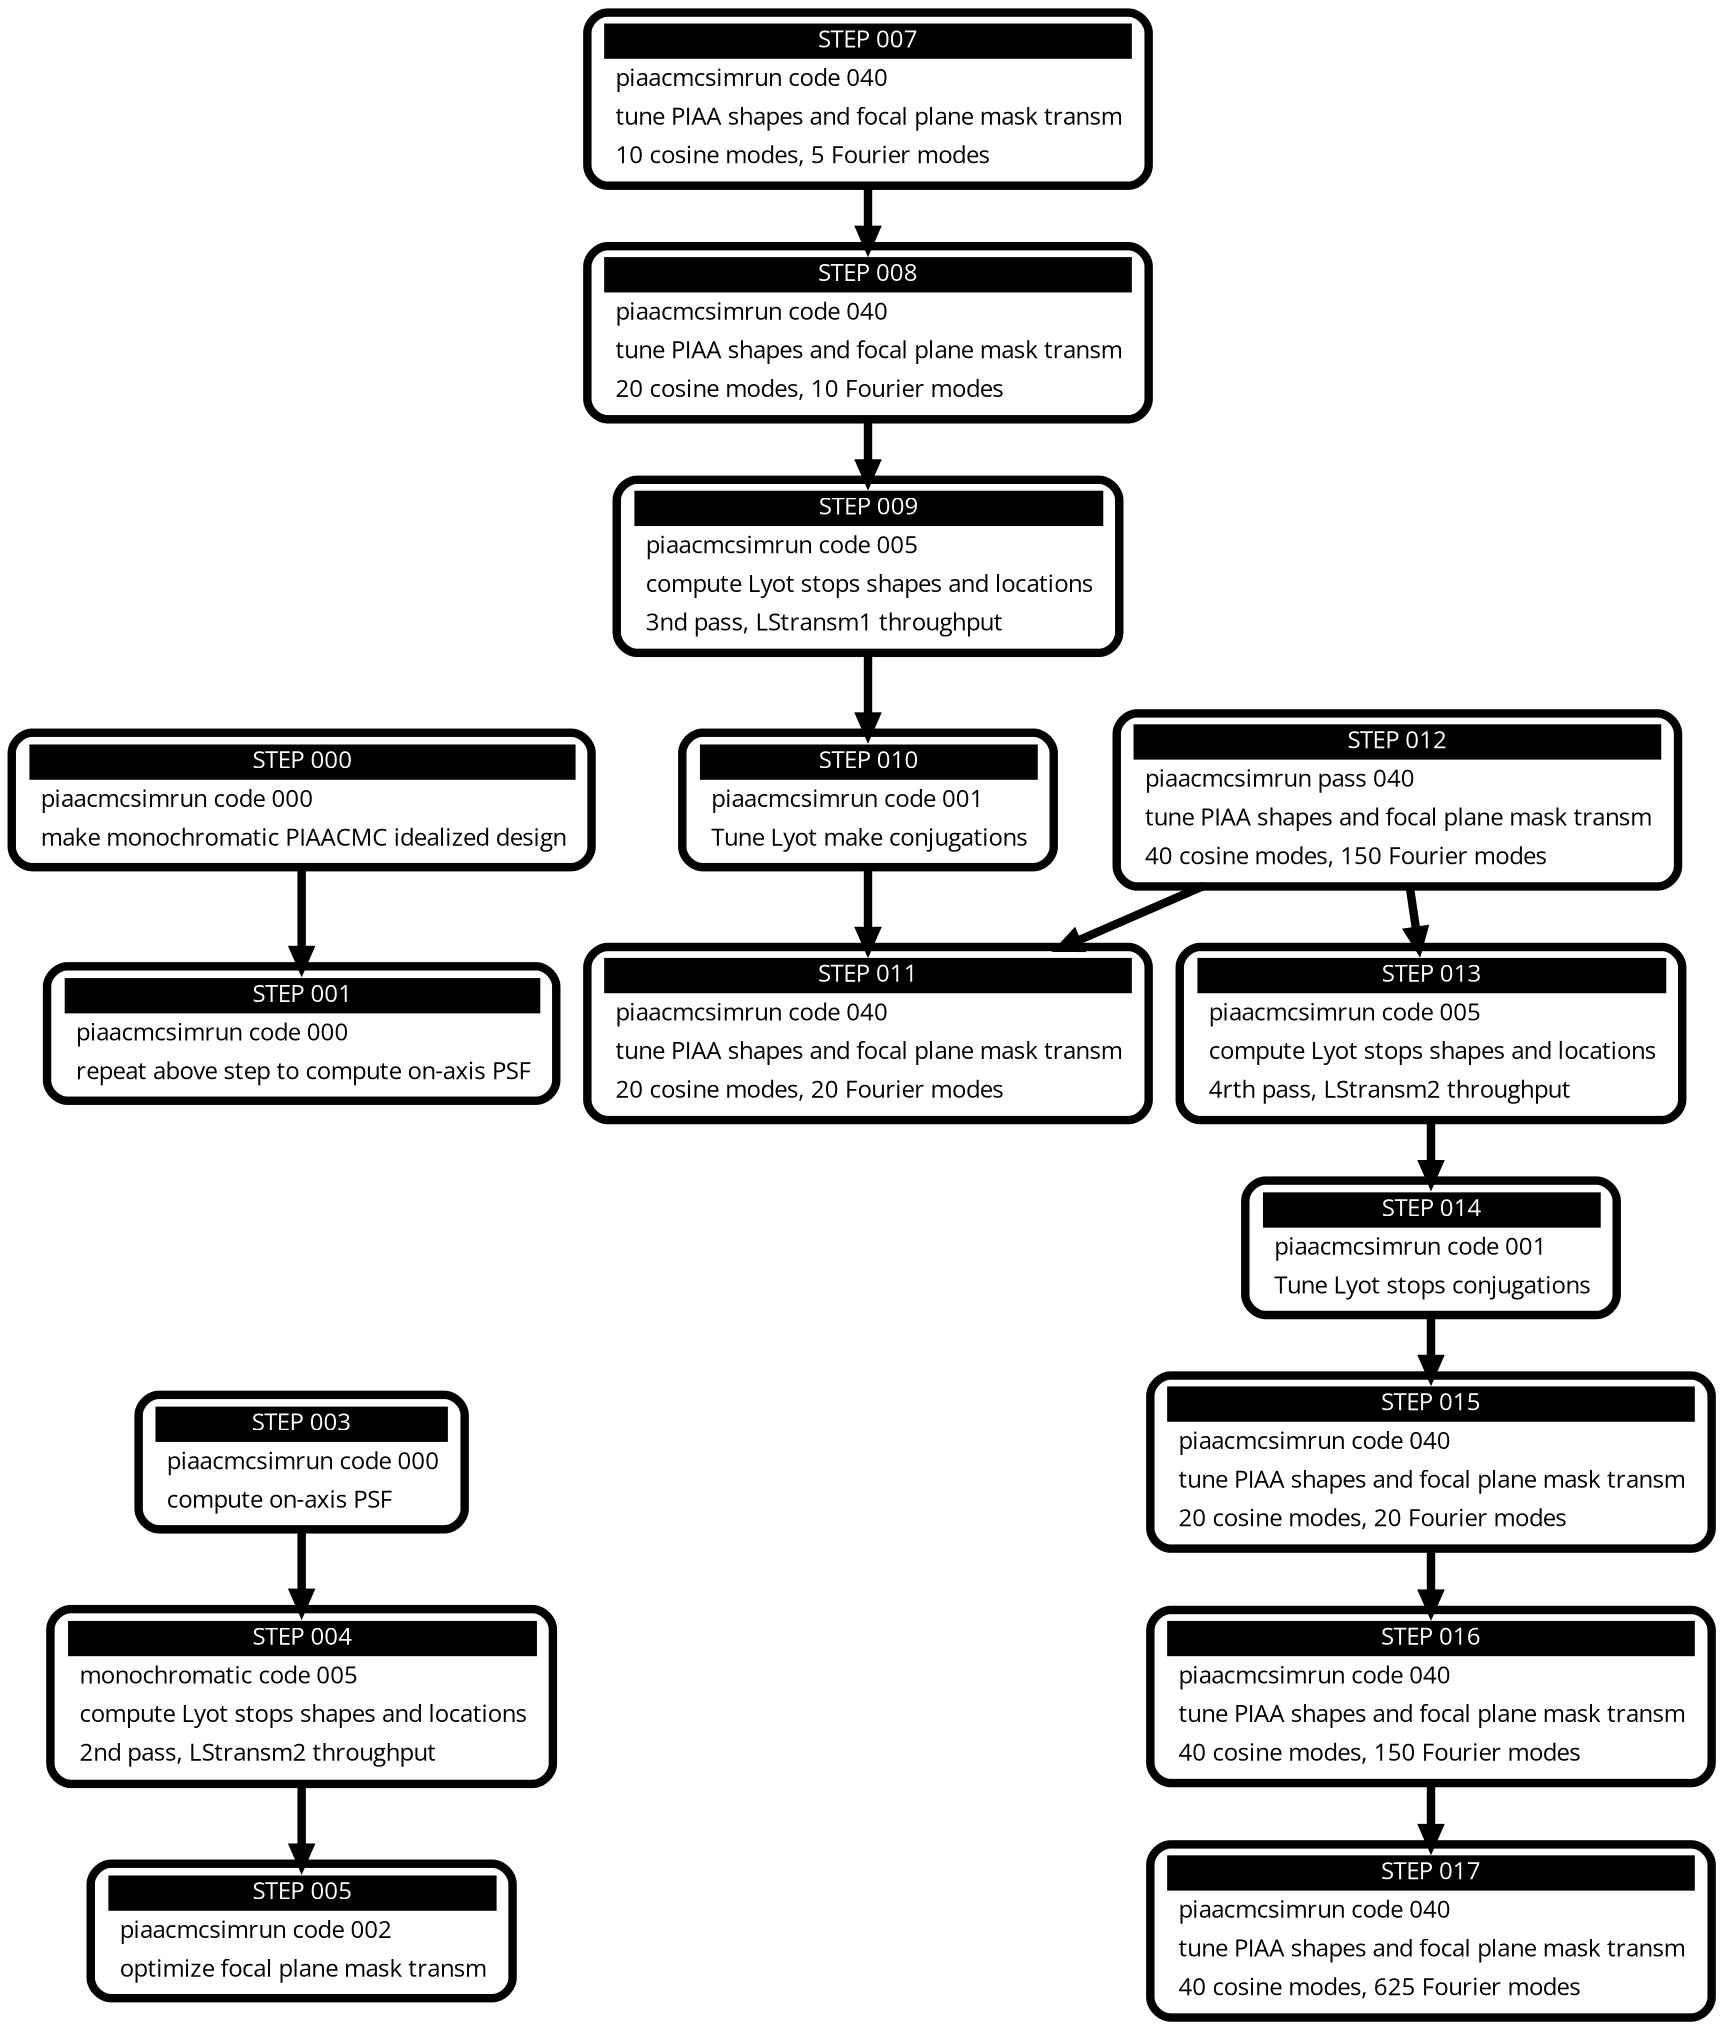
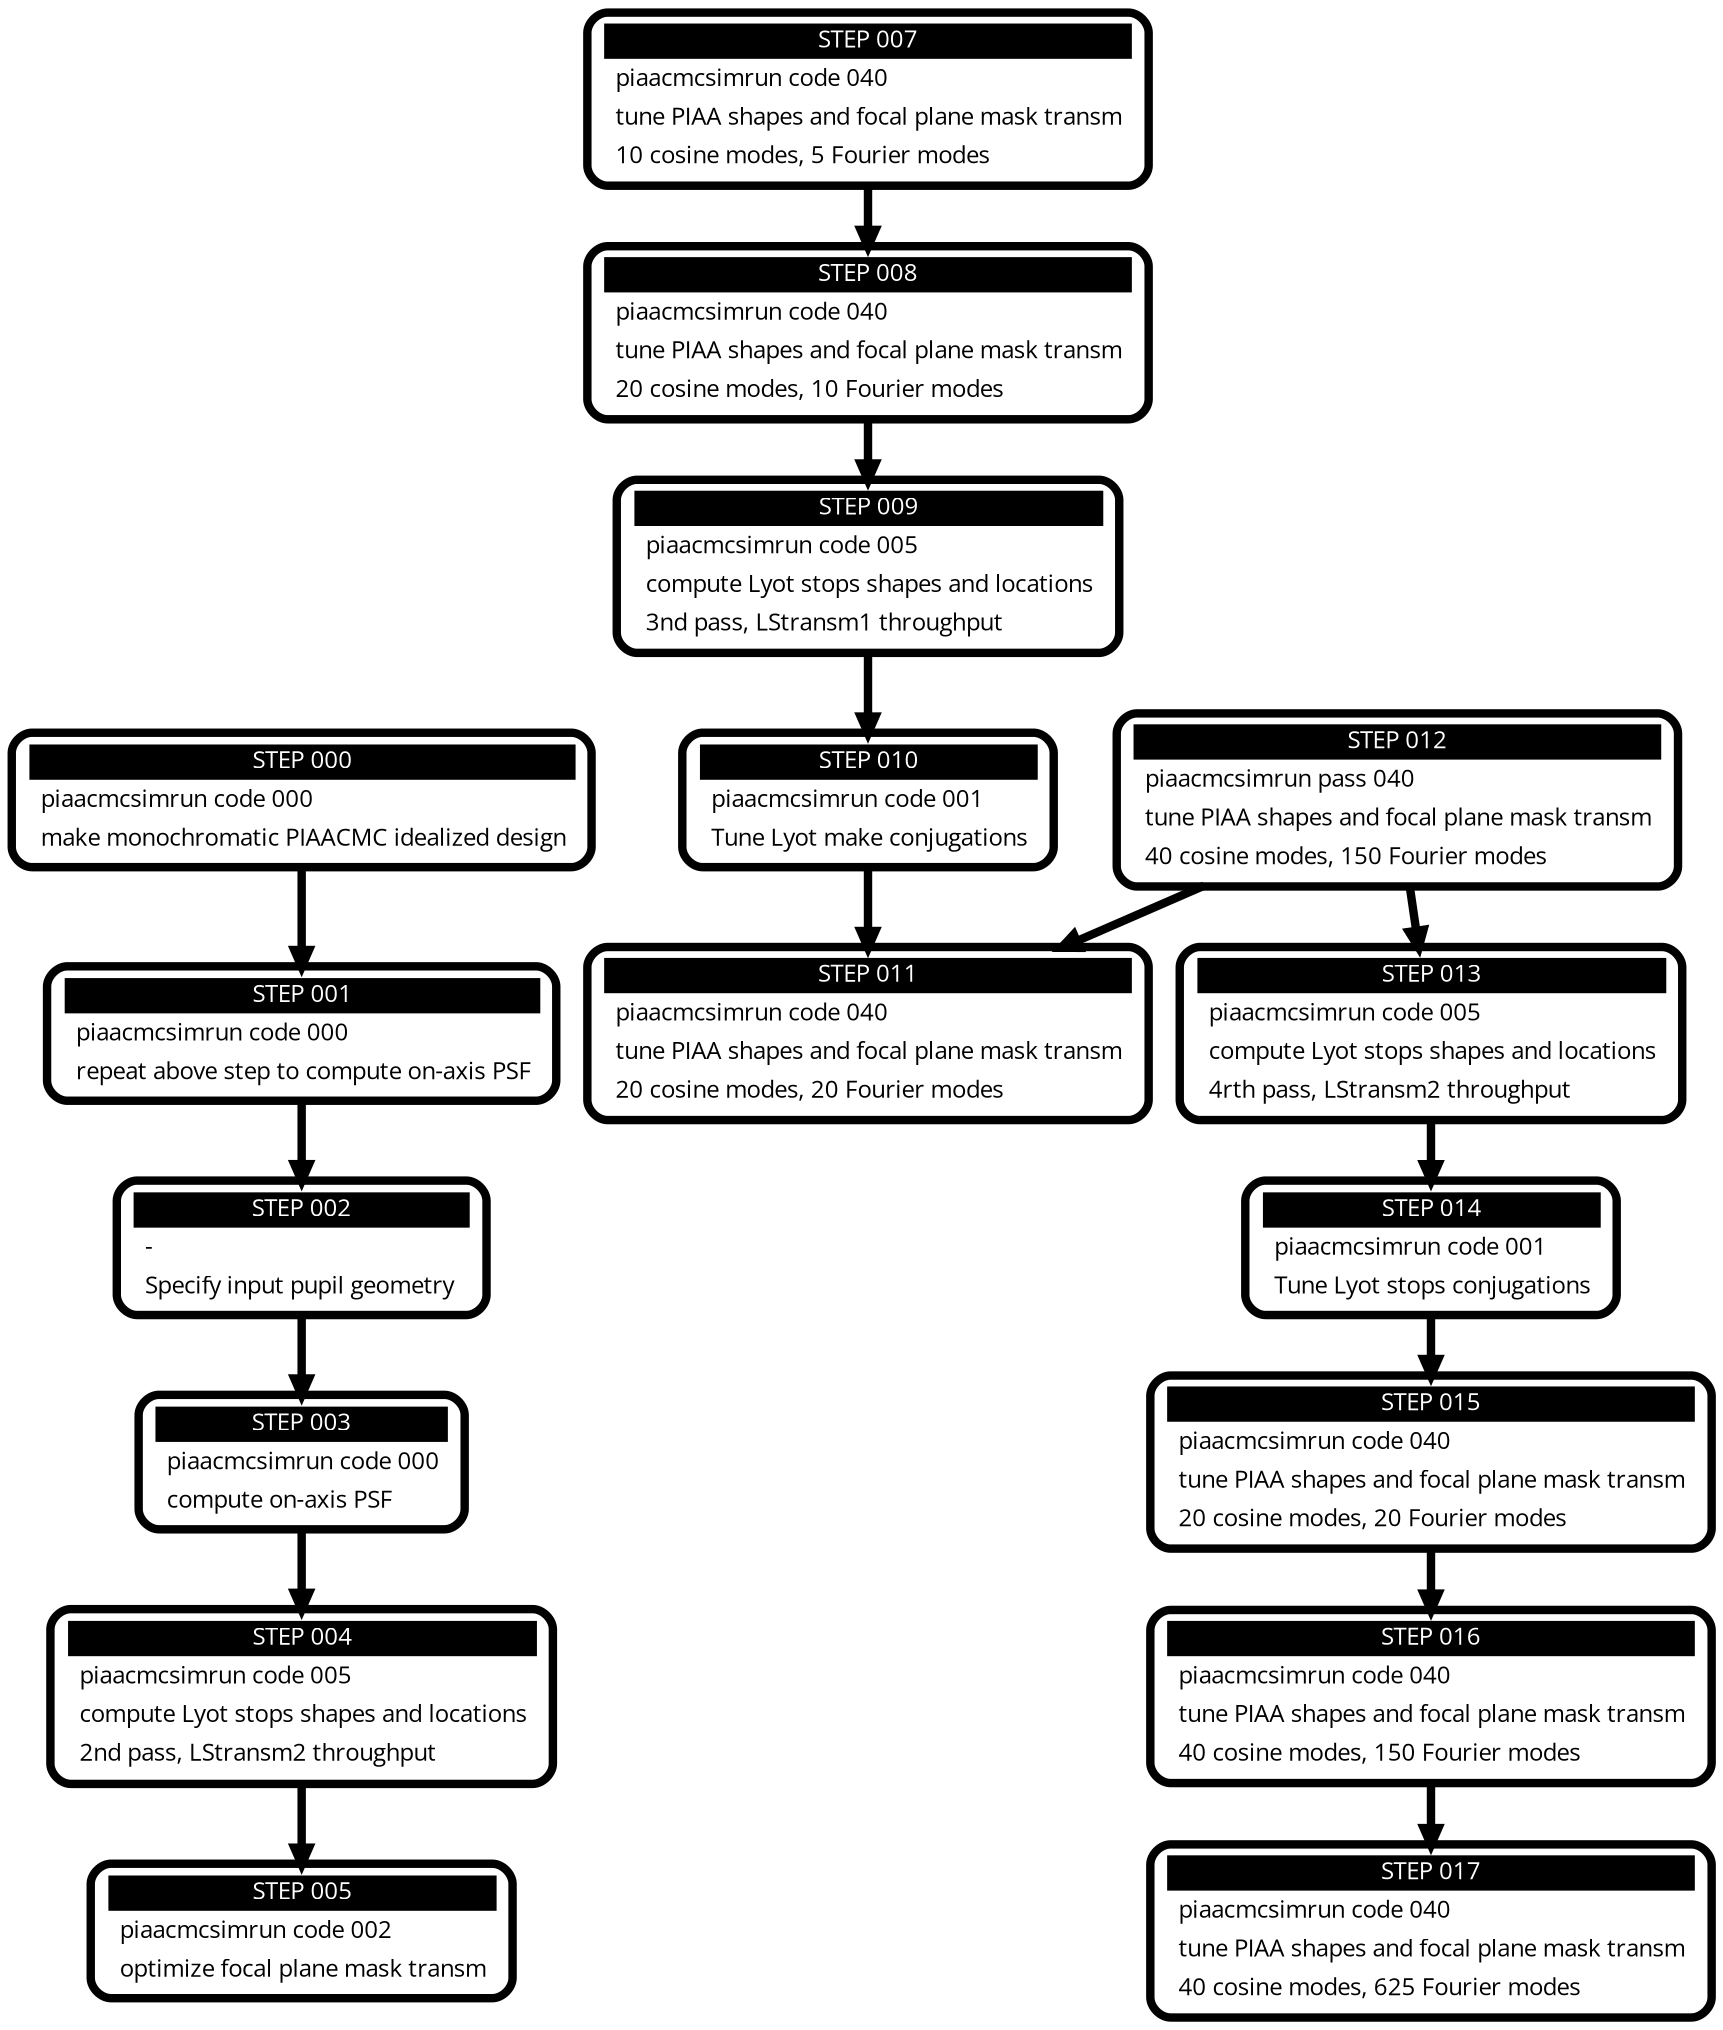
node "STEP 002": added
node "STEP 004": text "monochromatic code 005" -> "piaacmcsimrun code 005"
